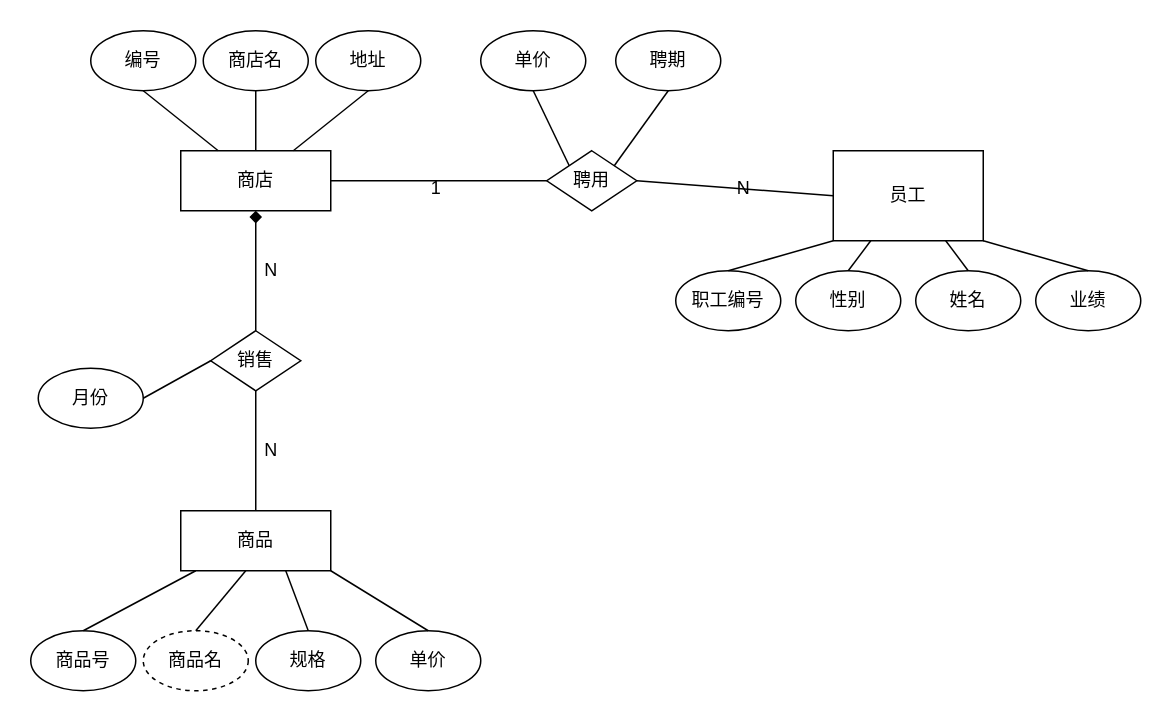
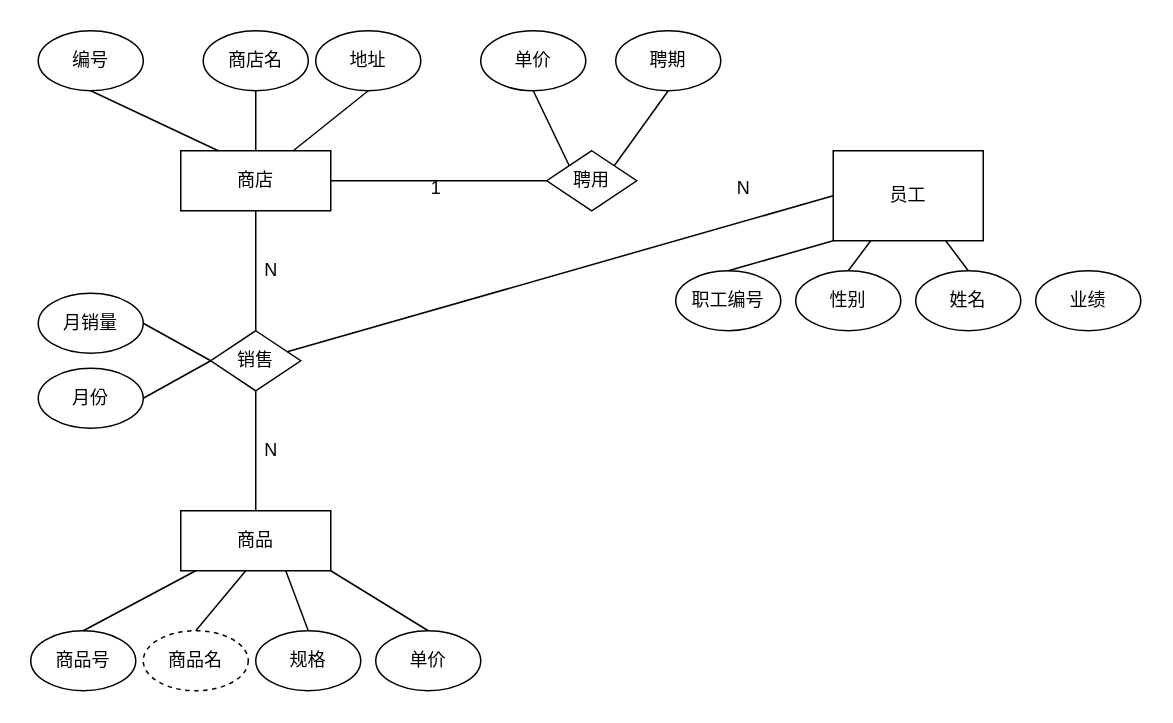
node "编号": moved (143, 61) -> (91, 61)
edge "聘用" -- "员工": now "销售" -- "员工"
edge "销售" -> "商店": arrowhead diamond -> none
edge "员工" -- "业绩": removed
node "月销量": added
edge "月销量" -- "销售": added
